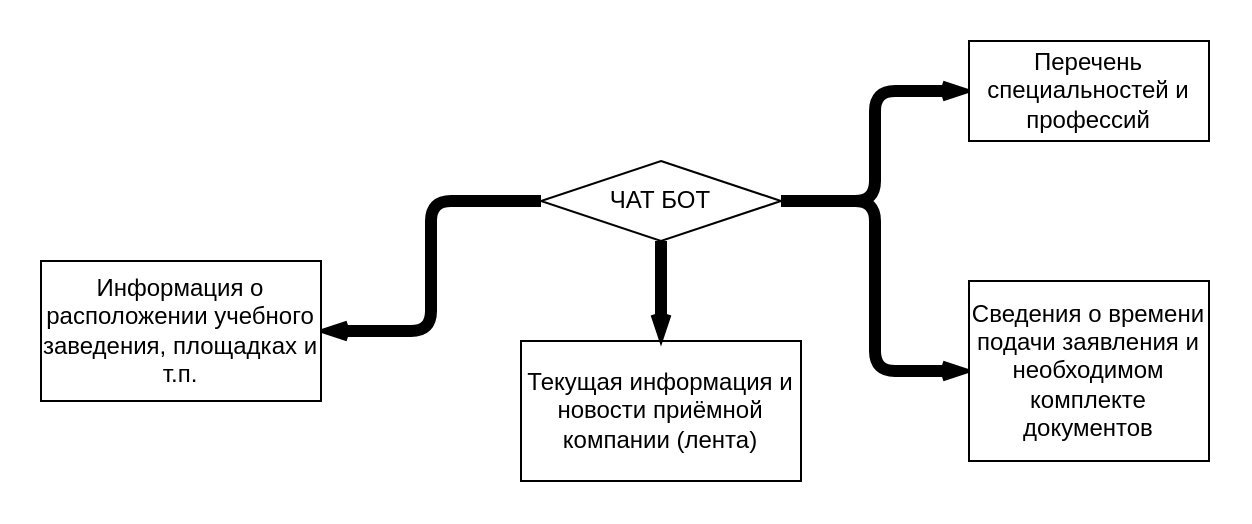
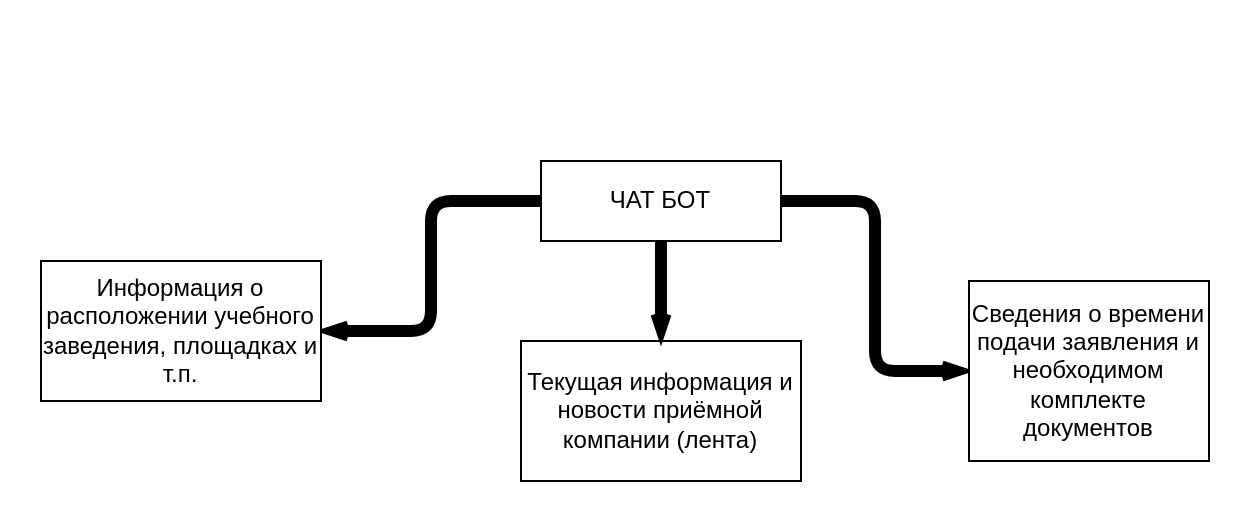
node "Перечень специальностей и профессий": removed
edge "ЧАТ БОТ" -> "Перечень специальностей и профессий": removed
node "ЧАТ БОТ": shape diamond -> rectangle
